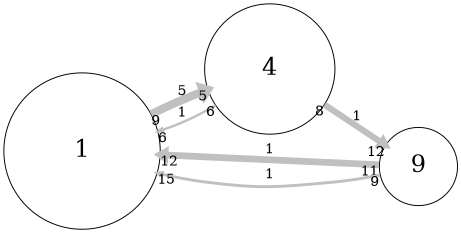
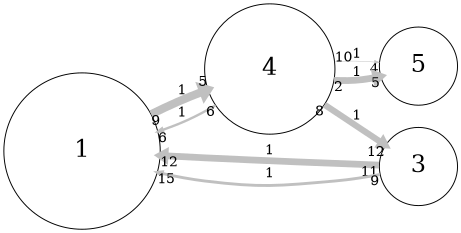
node "5": added
edge "1" -> "4": label "5" -> "1"
node "9": label "9" -> "3"
